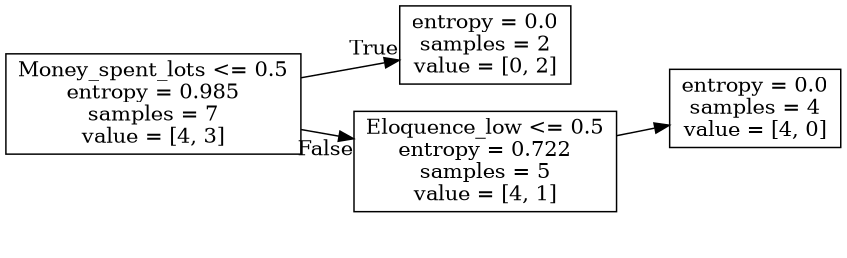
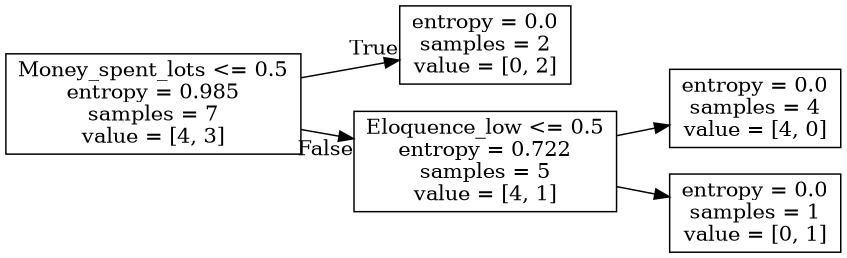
node "entropy = 0.0 samples = 1 value = [0, 1]": added
